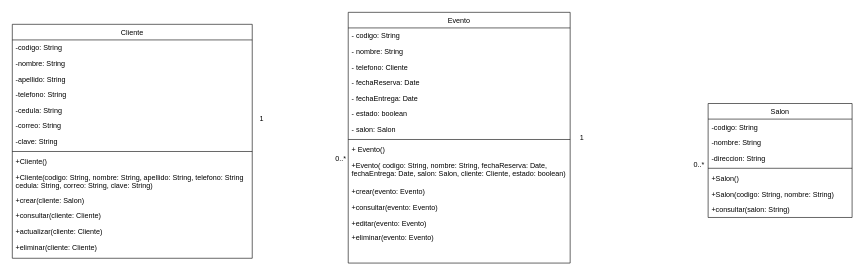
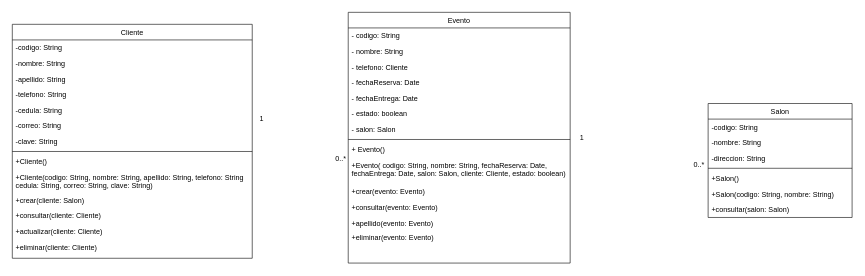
node "+consultar(salon: String)": label "+consultar(salon: String)" -> "+consultar(salon: Salon)"
node "+editar(evento: Evento)": label "+editar(evento: Evento)" -> "+apellido(evento: Evento)"
